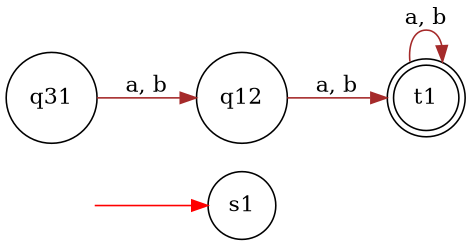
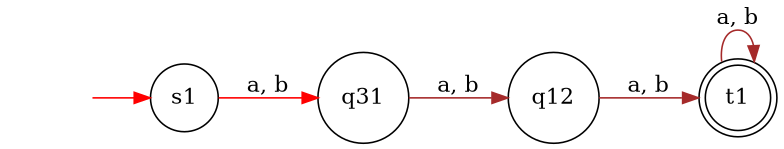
edge "s1" -> "q31": added, label "a, b"
